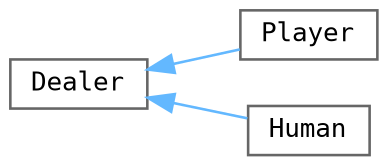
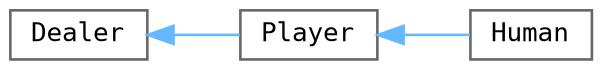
edge "Human" -> "Dealer": now "Human" -> "Player"
